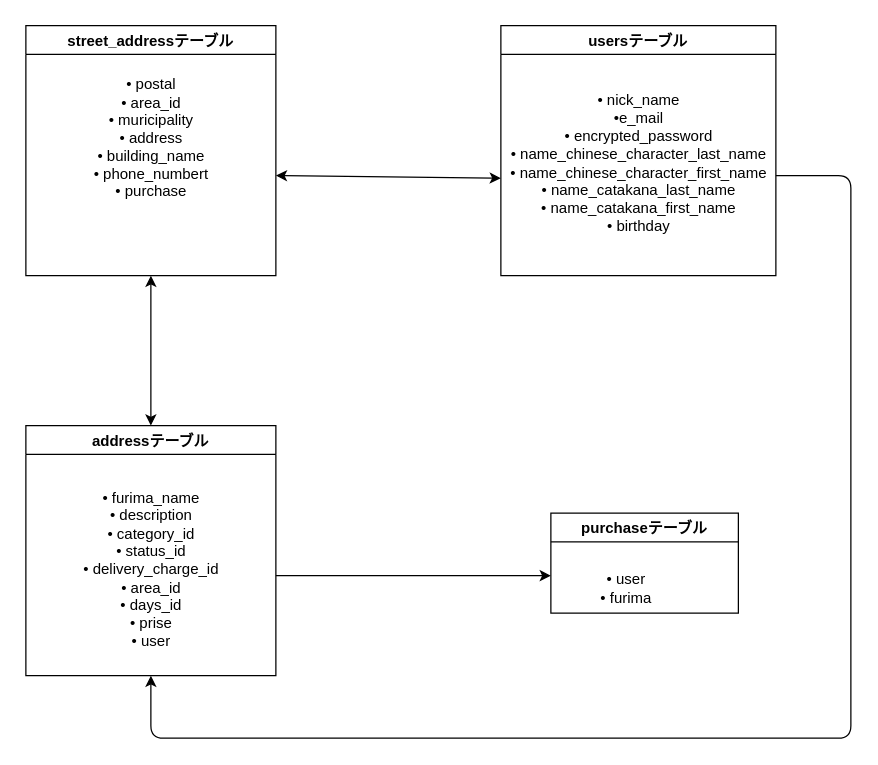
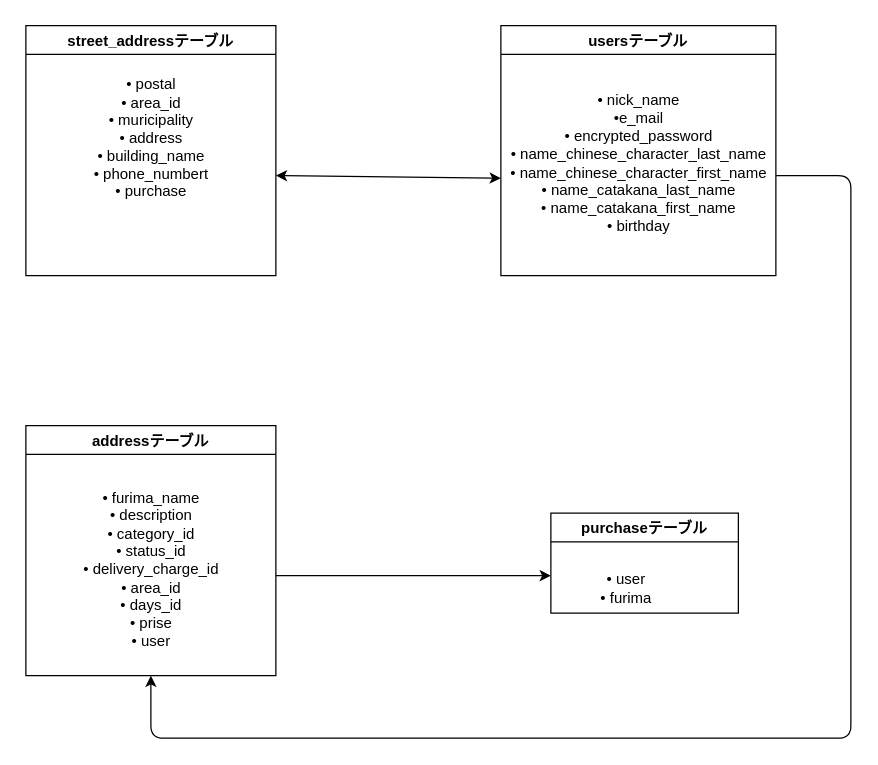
edge "street_addressテーブル" -- "addressテーブル": removed
